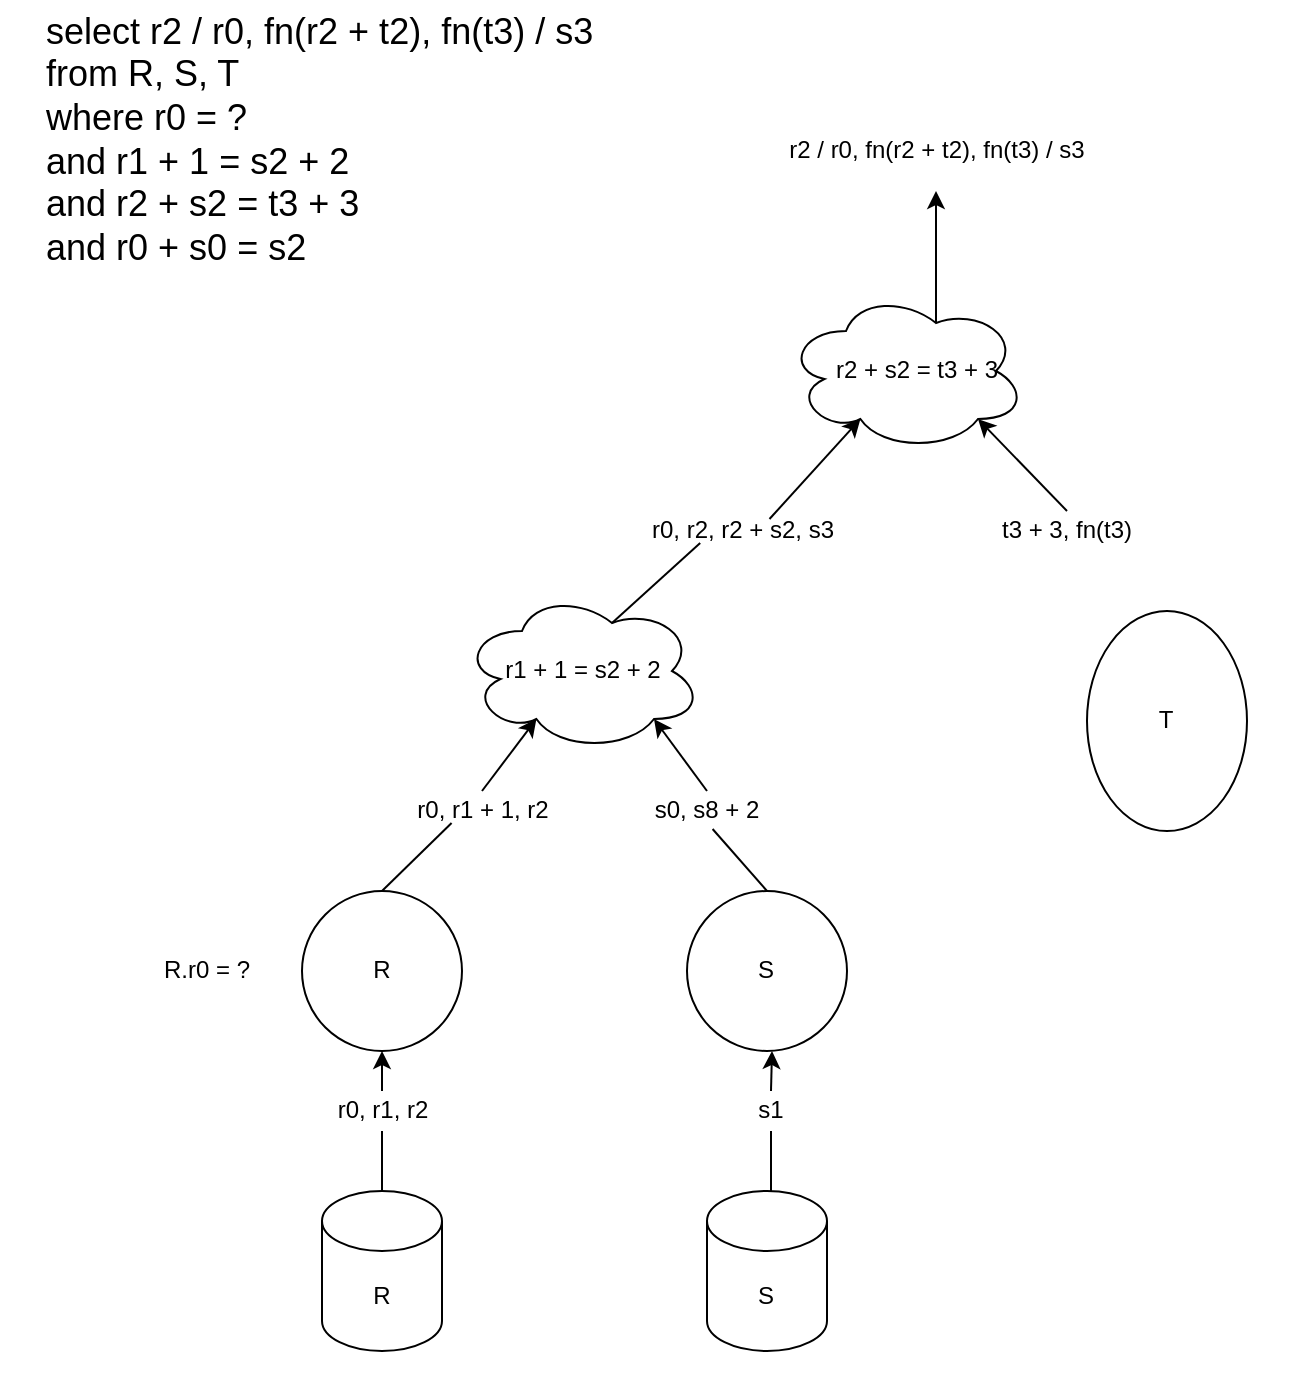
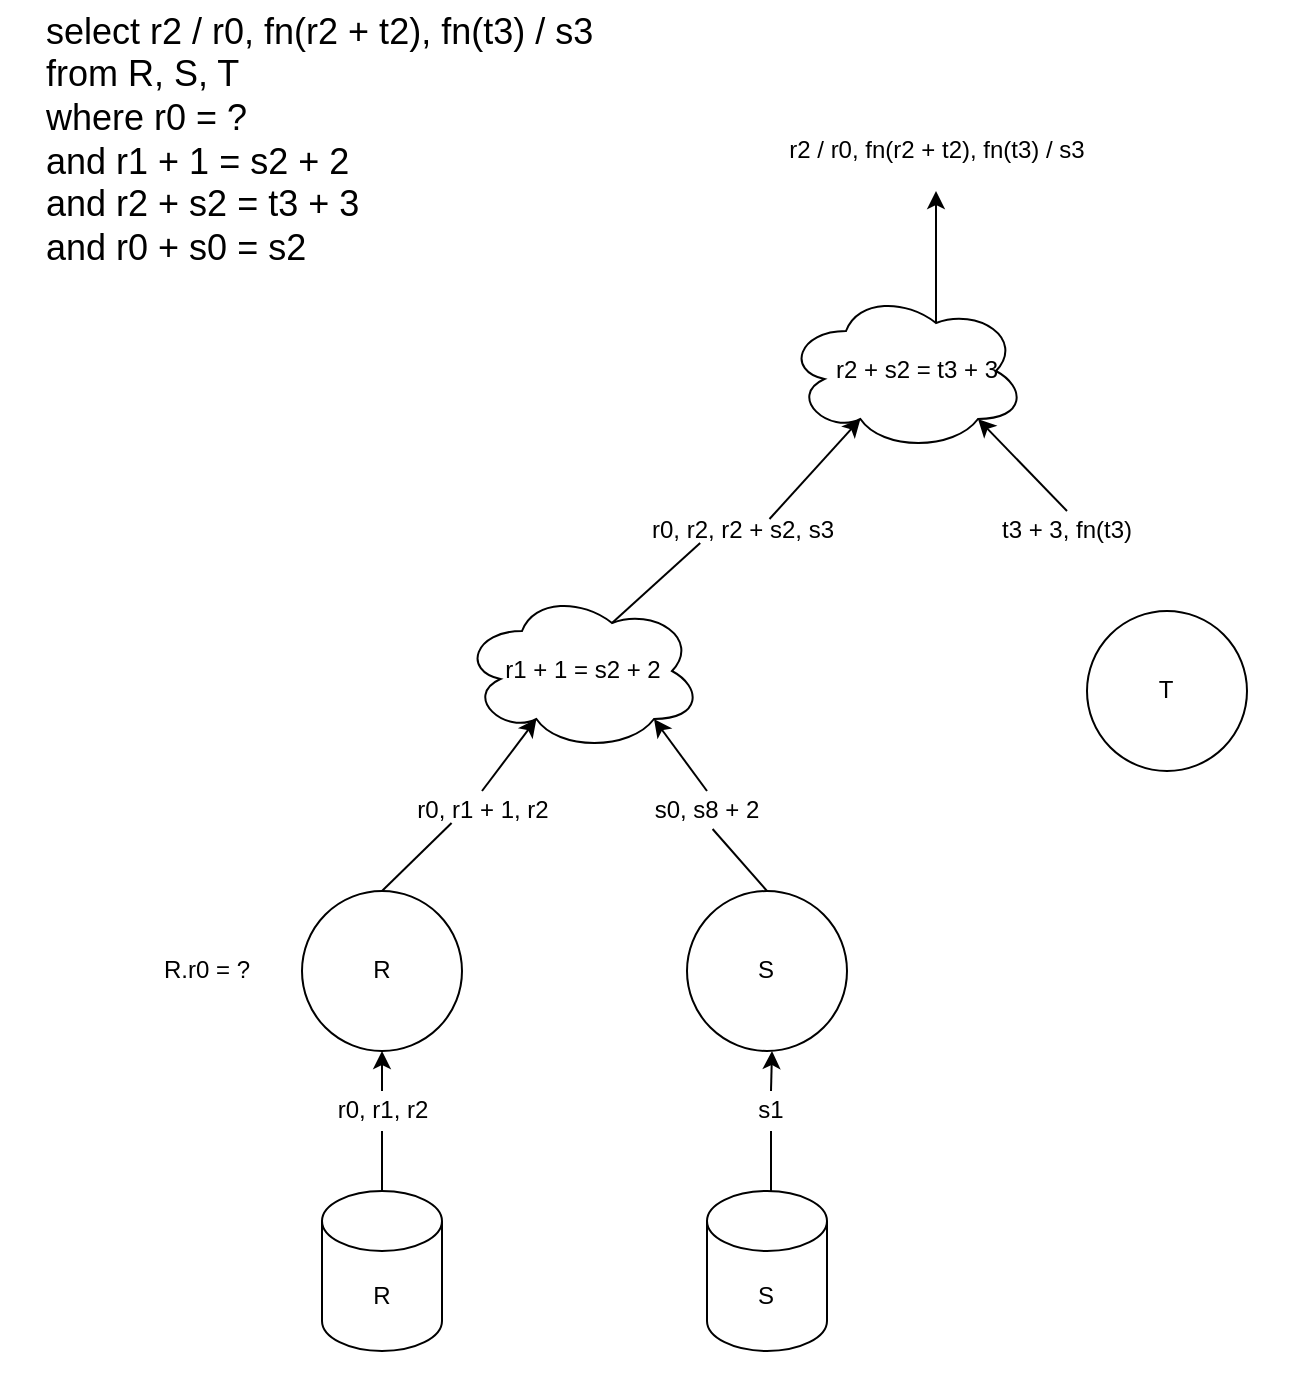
node "T": size 160x220 -> 160x160
